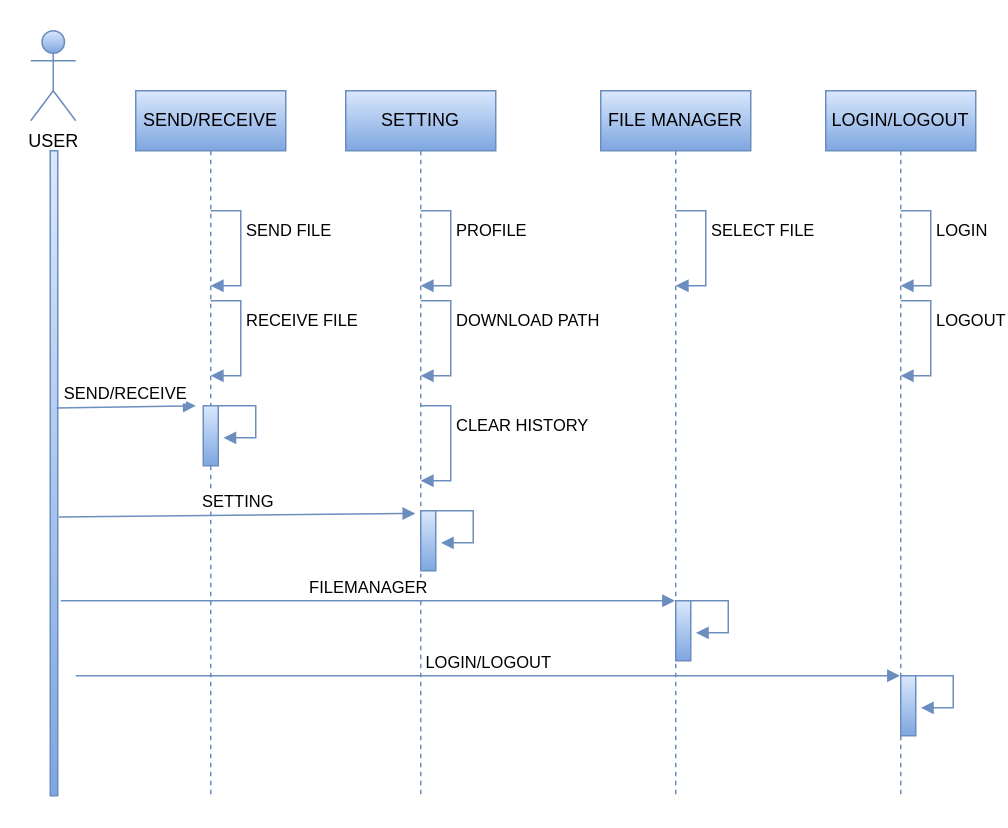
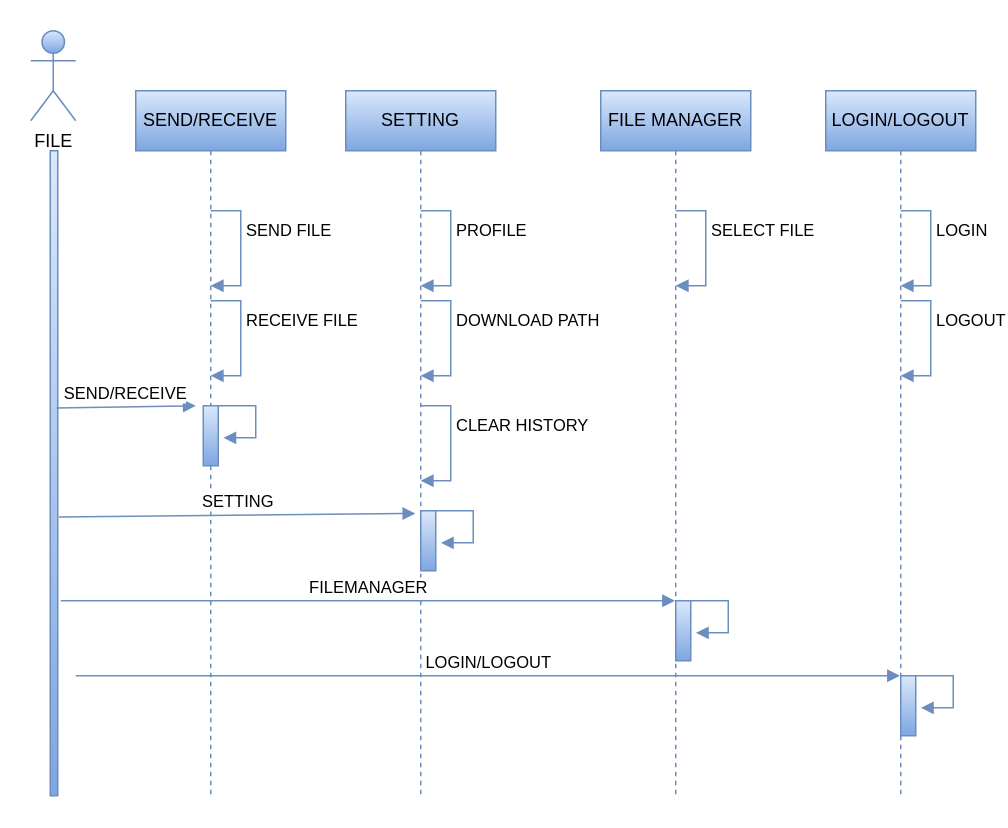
node "USER": label "USER" -> "FILE"
